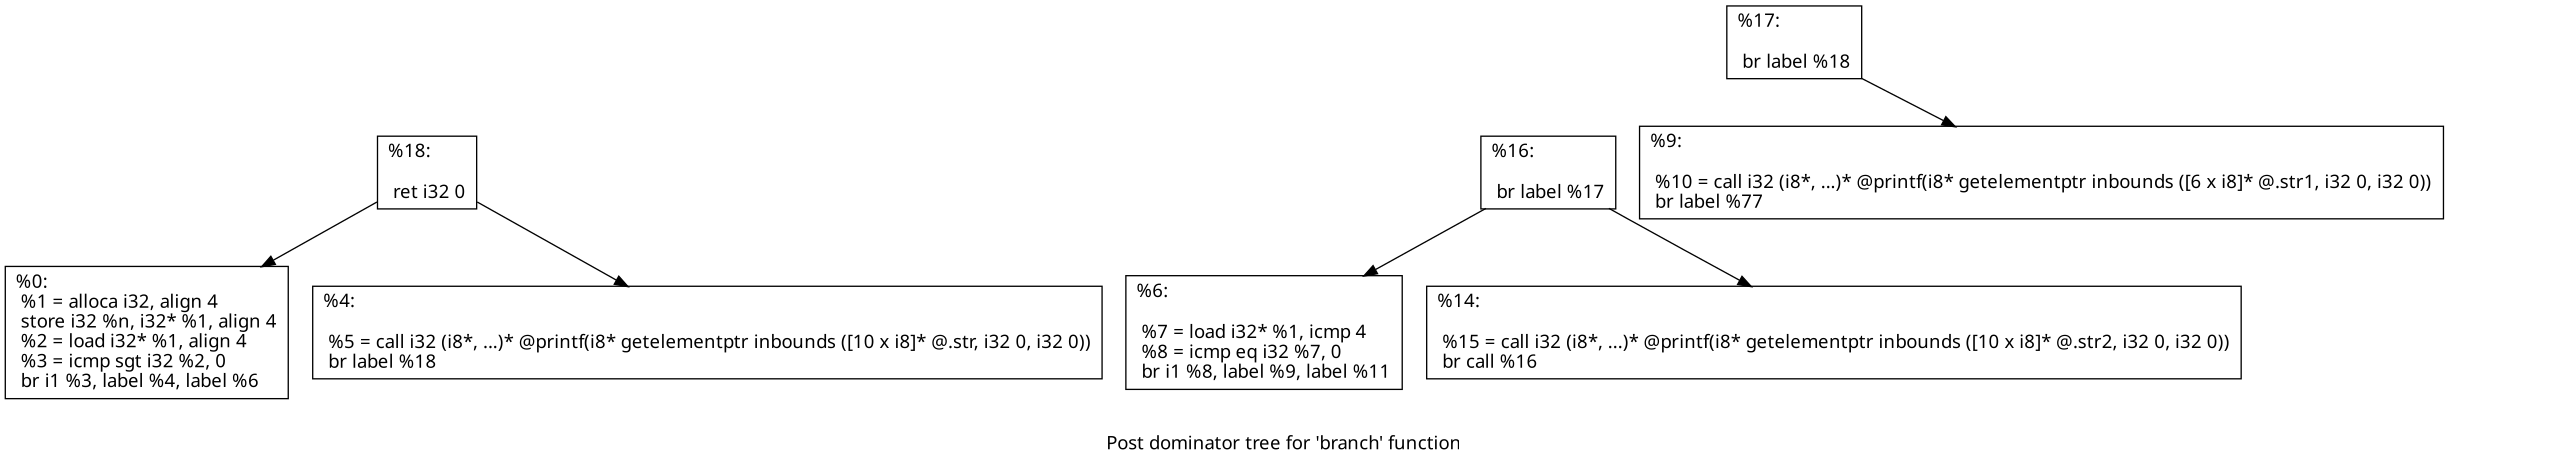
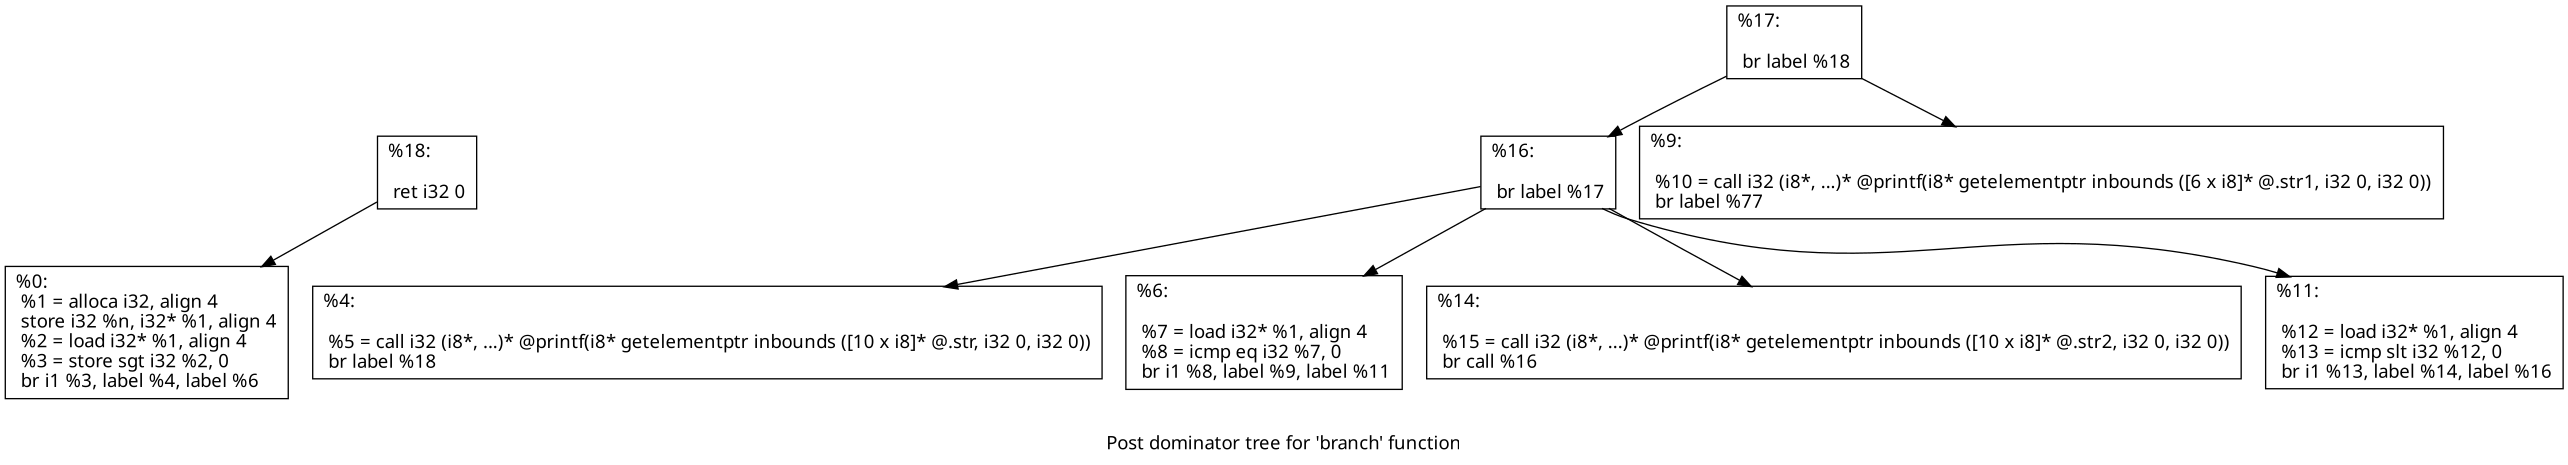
edge "%17:" -> "%16:": added
edge "%18:" -> "%4:": now "%16:" -> "%4:"
node "%6:": text "%7 = load i32* %1, icmp 4" -> "%7 = load i32* %1, align 4"
node "%11:": added
node "%0:": text "%3 = icmp sgt i32 %2, 0" -> "%3 = store sgt i32 %2, 0"
